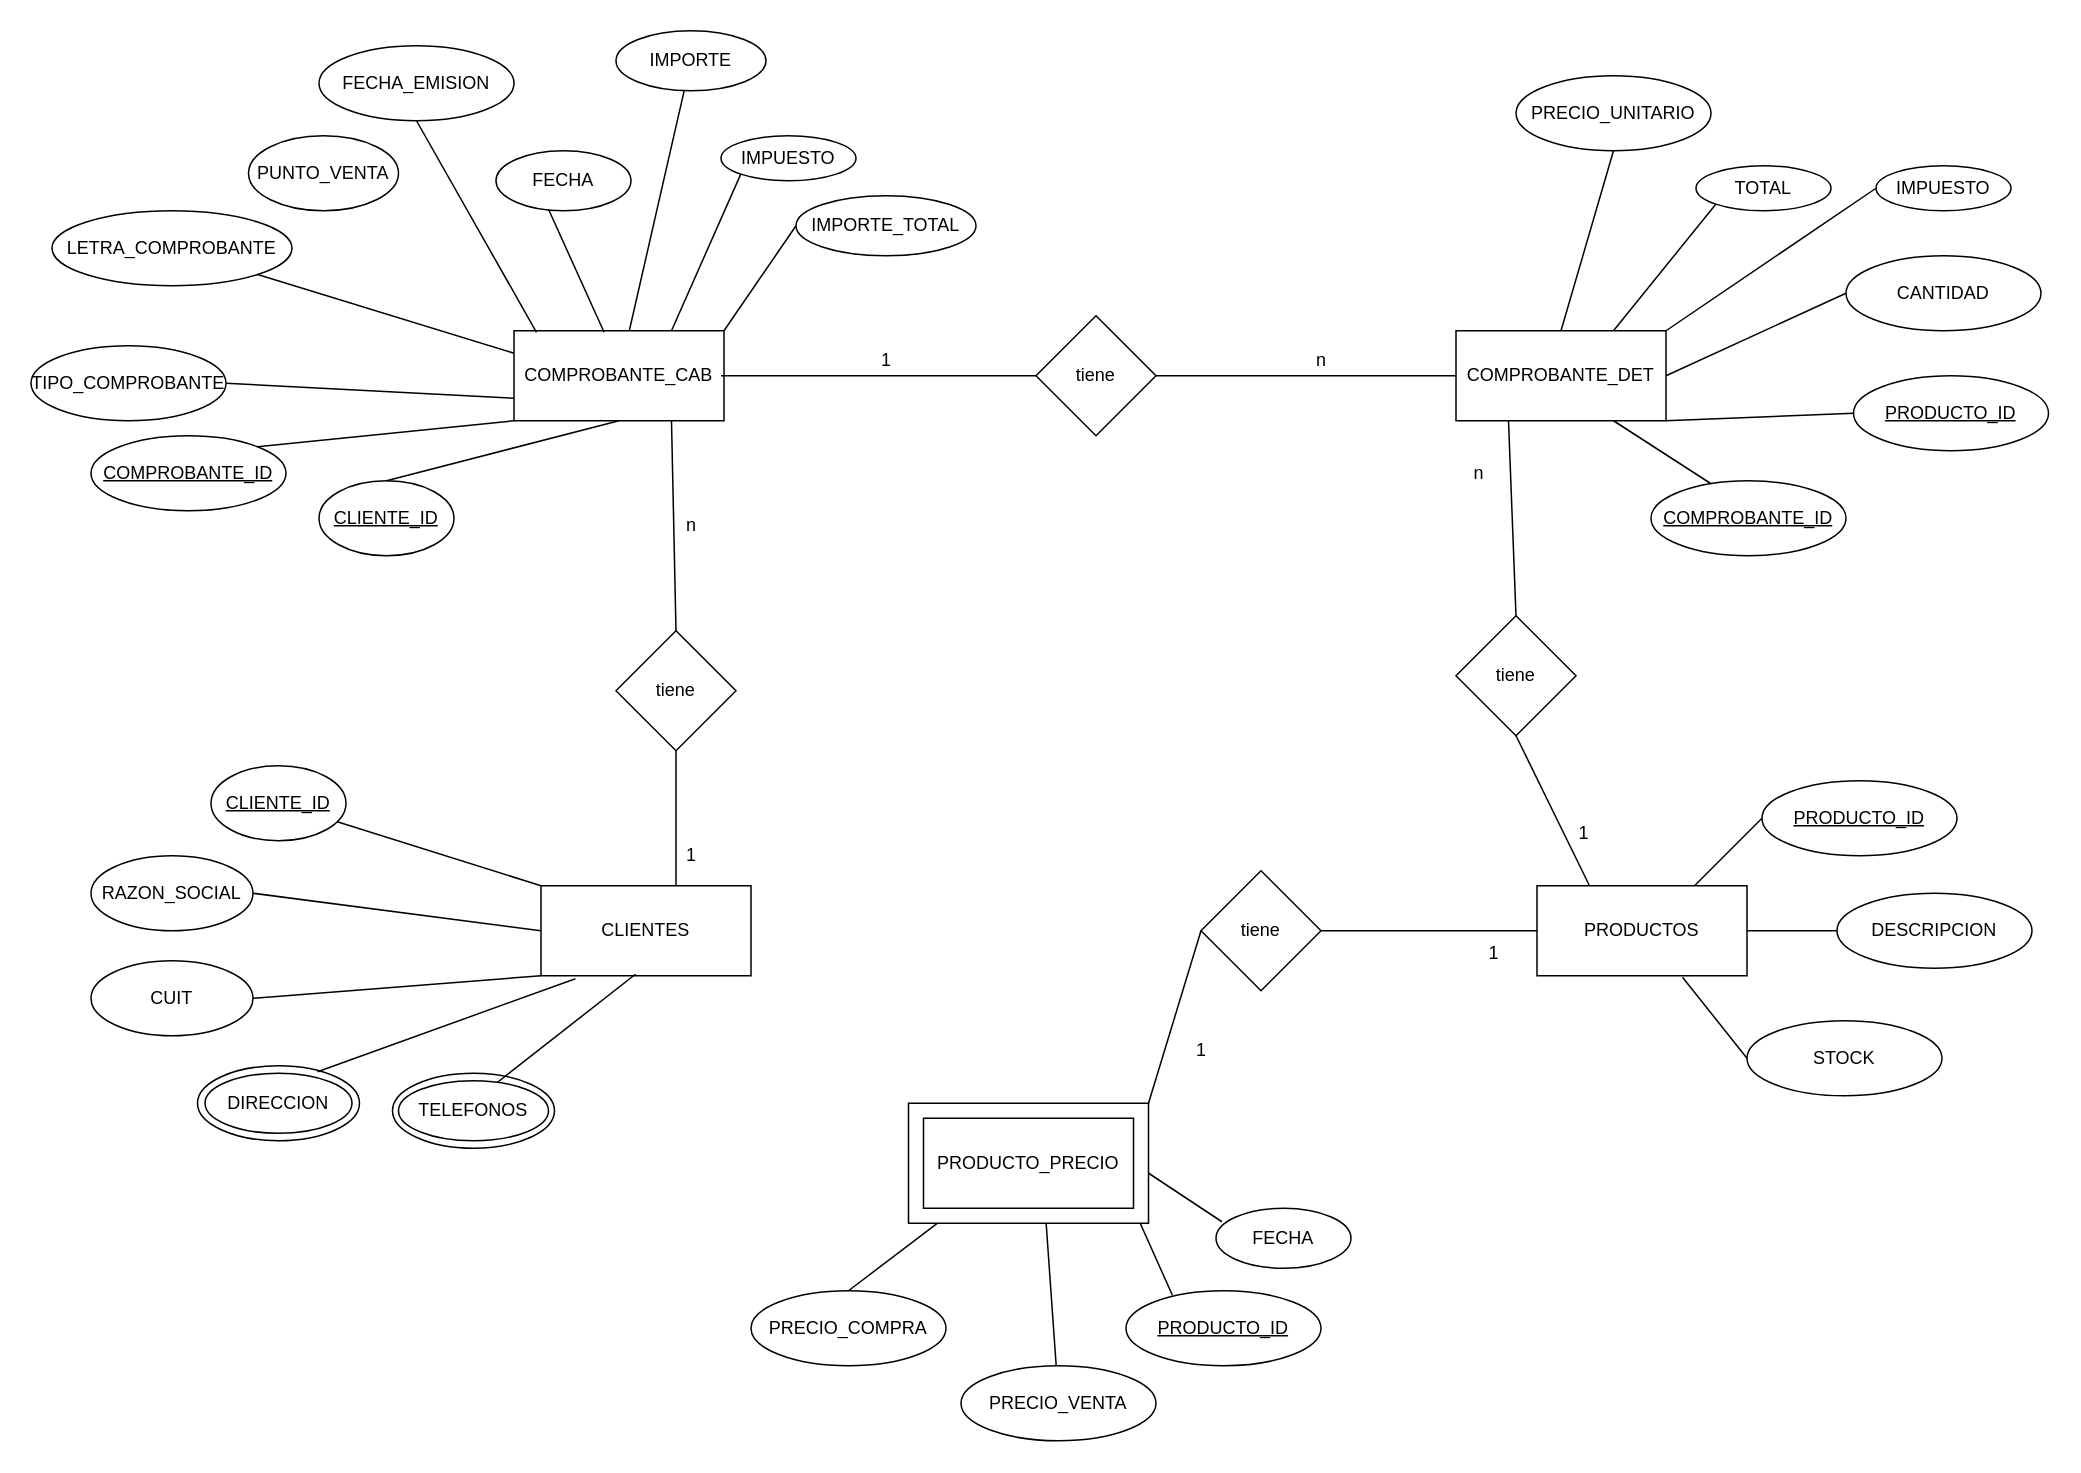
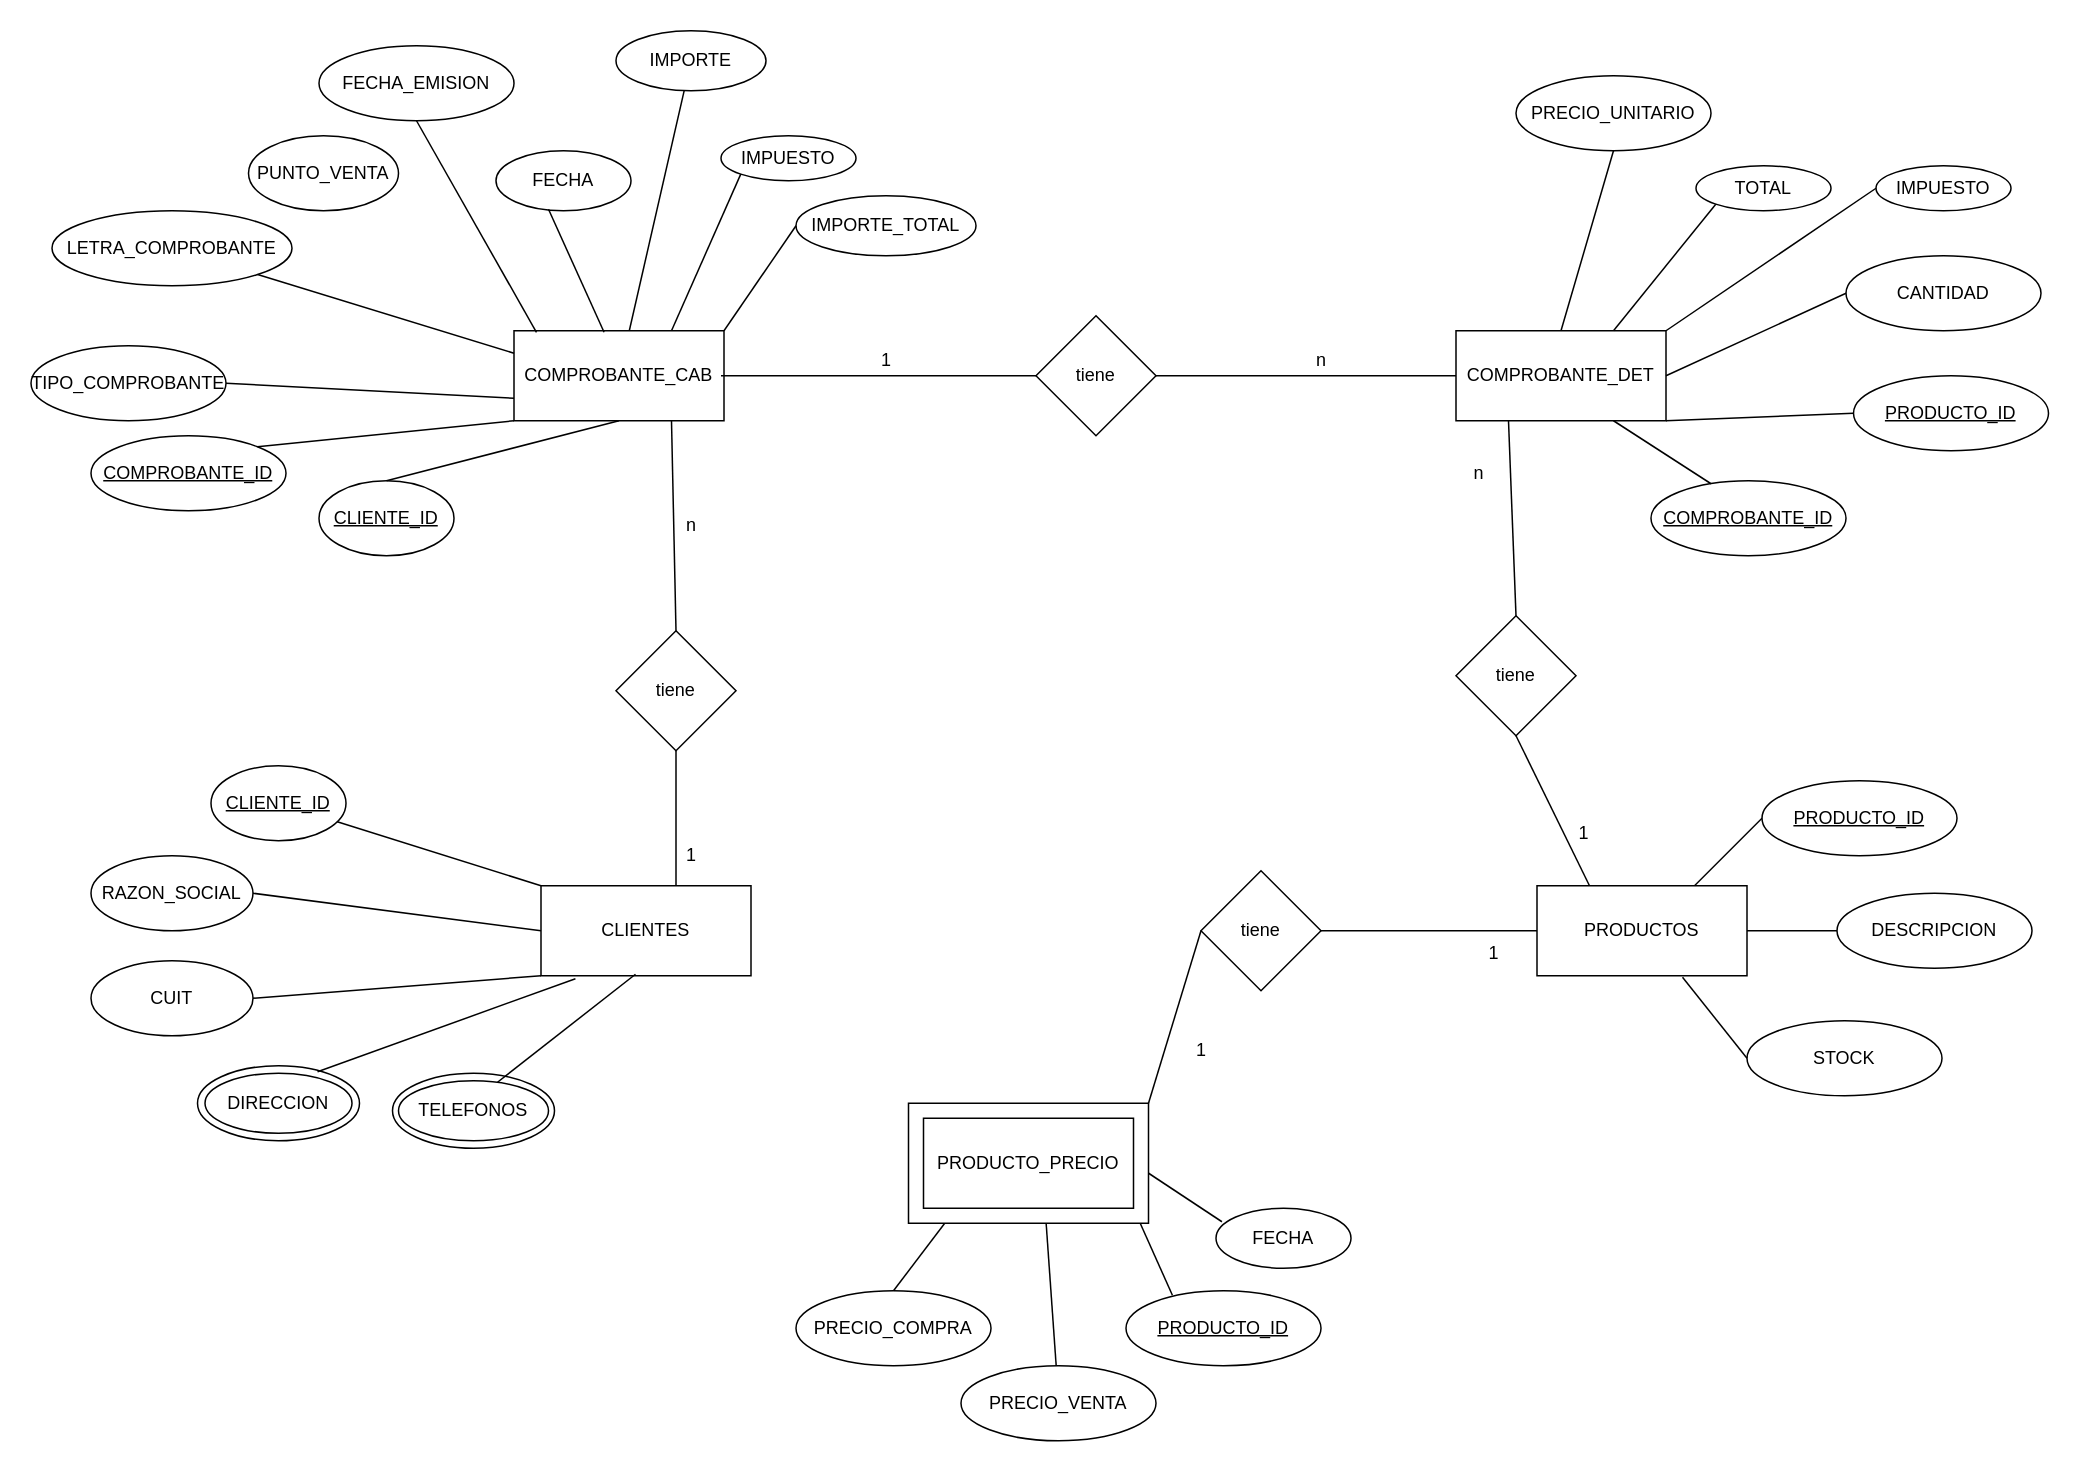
node "PRECIO_COMPRA": moved (848, 1328) -> (893, 1328)
